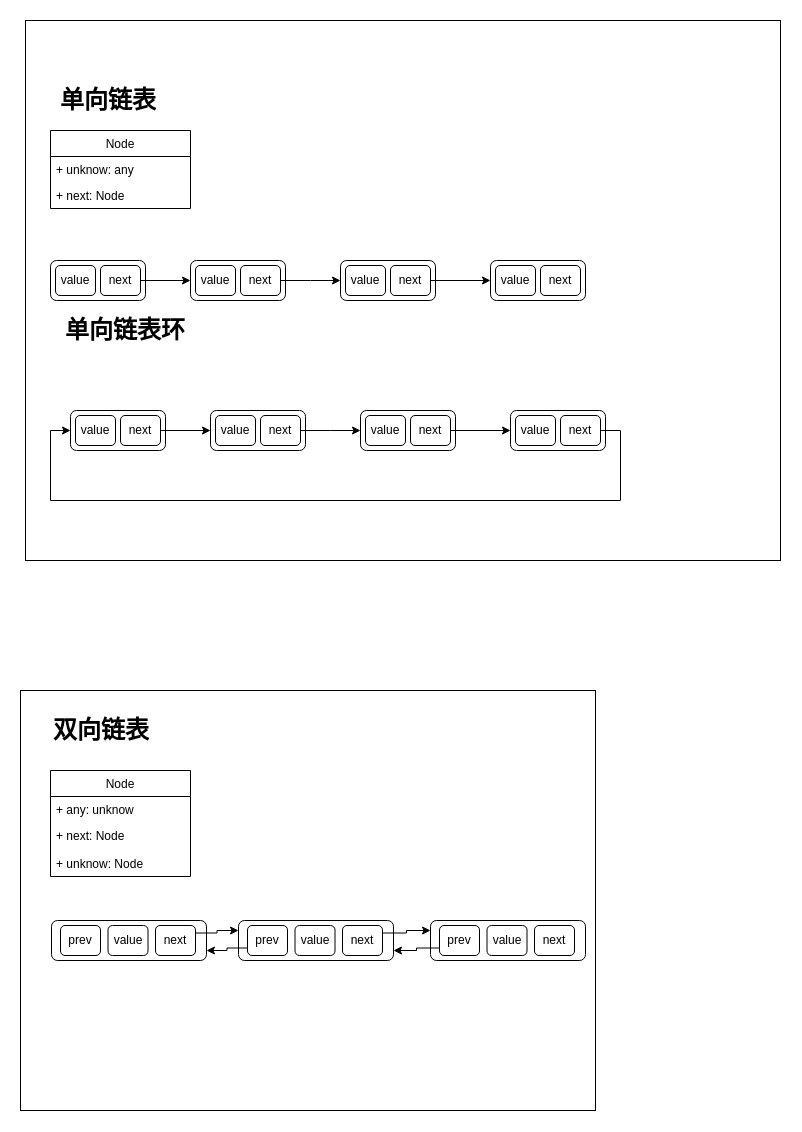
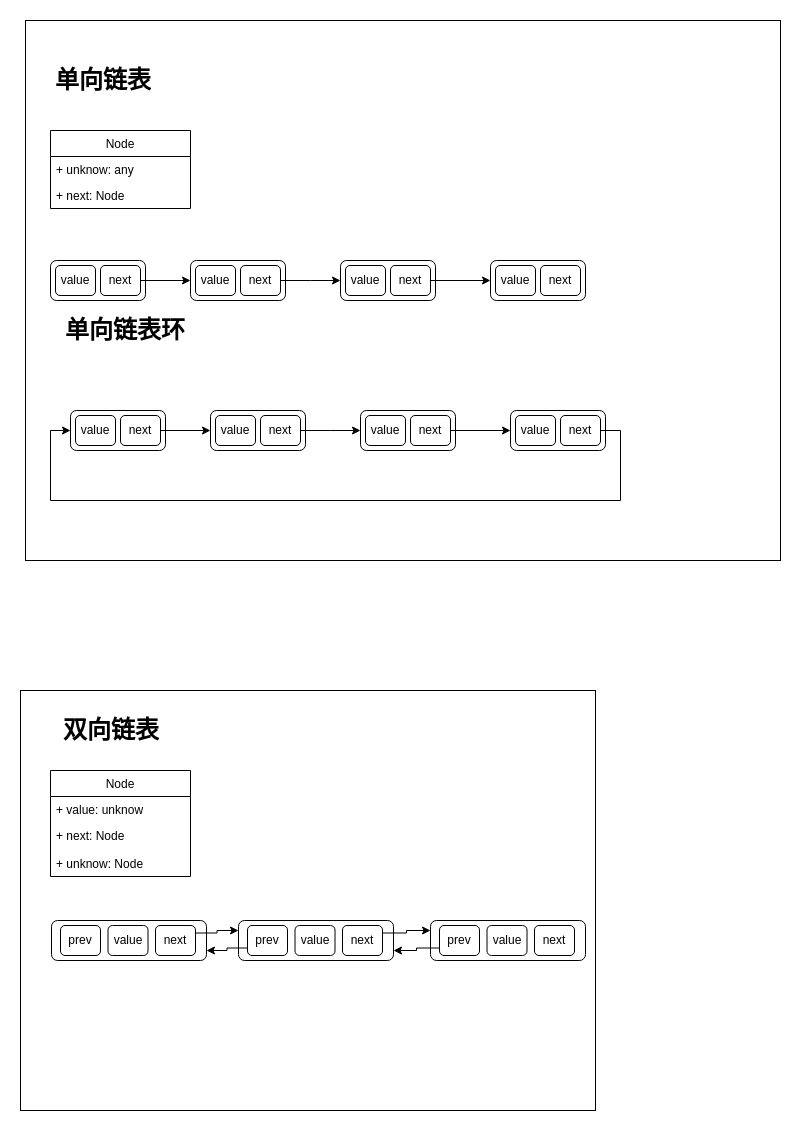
node "单向链表": moved (112, 101) -> (107, 81)
node "双向链表": moved (143, 731) -> (153, 731)
node "+ any: unknow": label "+ any: unknow" -> "+ value: unknow"
